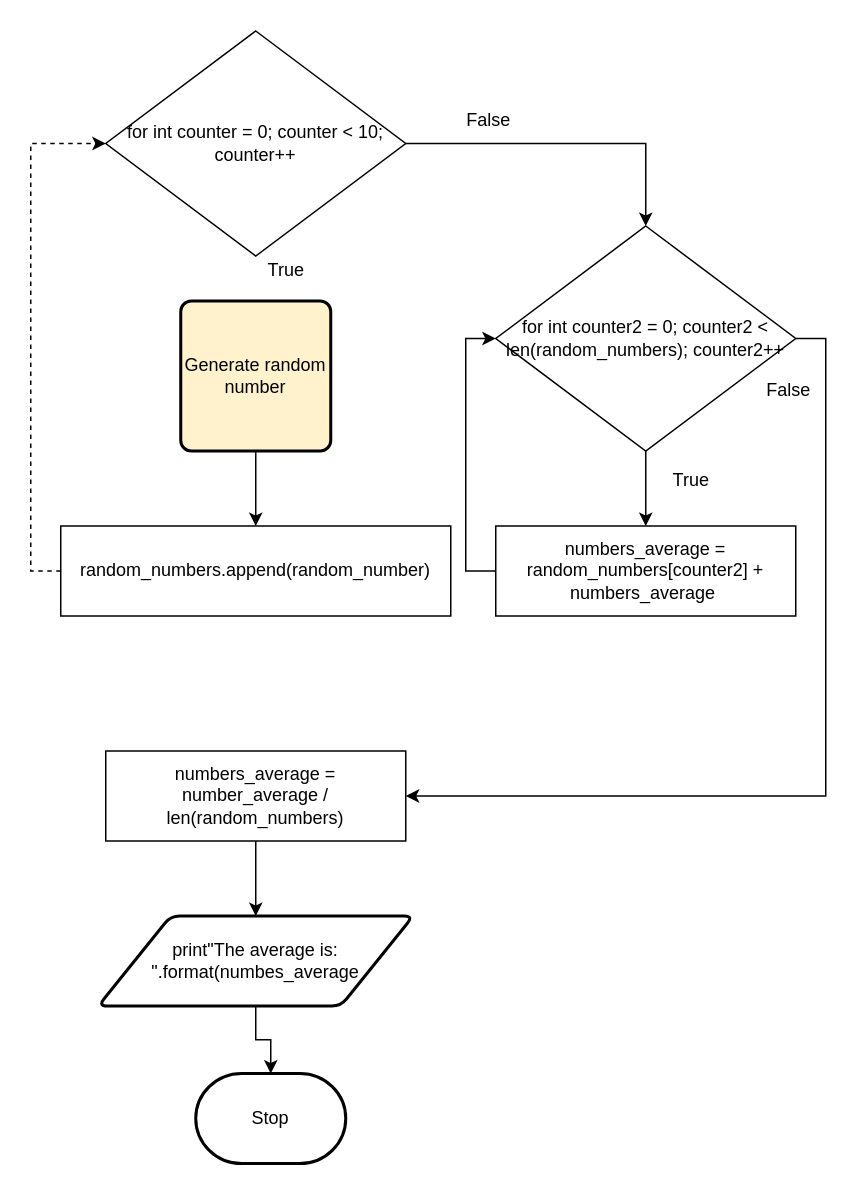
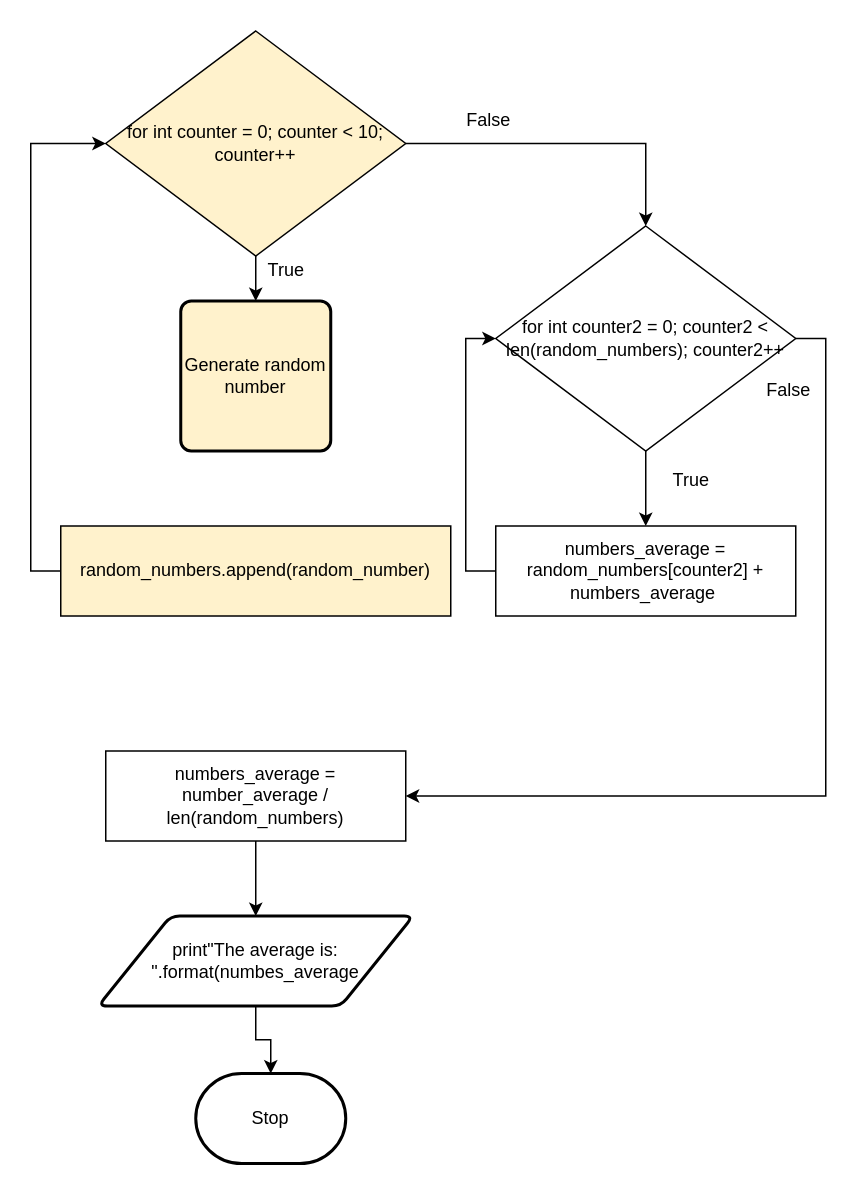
node "for int counter = 0; counter < 10; counter++": fillcolor #ffffff -> #fff2cc
edge "for int counter = 0; counter < 10; counter++" -> "Generate random number": added
edge "random_numbers.append(random_number)" -> "for int counter = 0; counter < 10; counter++": style dashed -> solid
edge "Generate random number" -> "random_numbers.append(random_number)": removed
node "random_numbers.append(random_number)": fillcolor #ffffff -> #fff2cc
